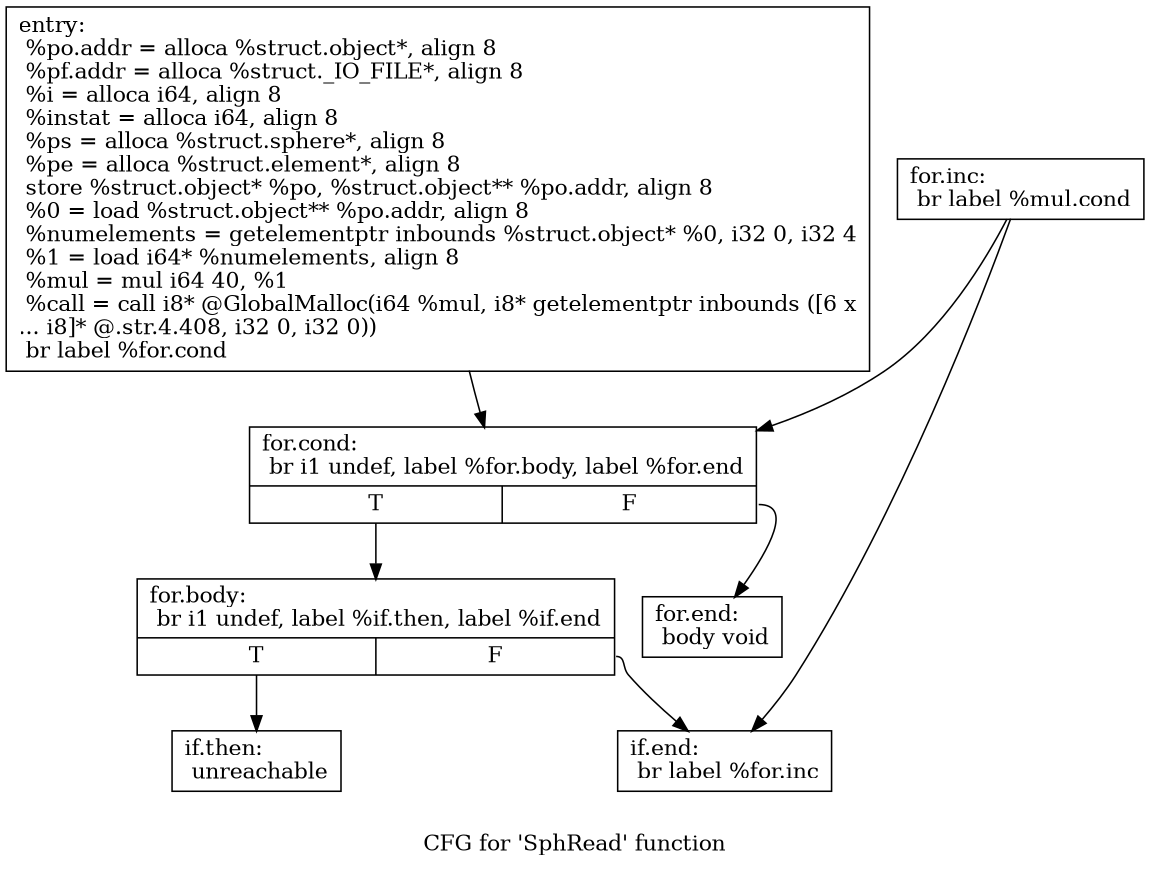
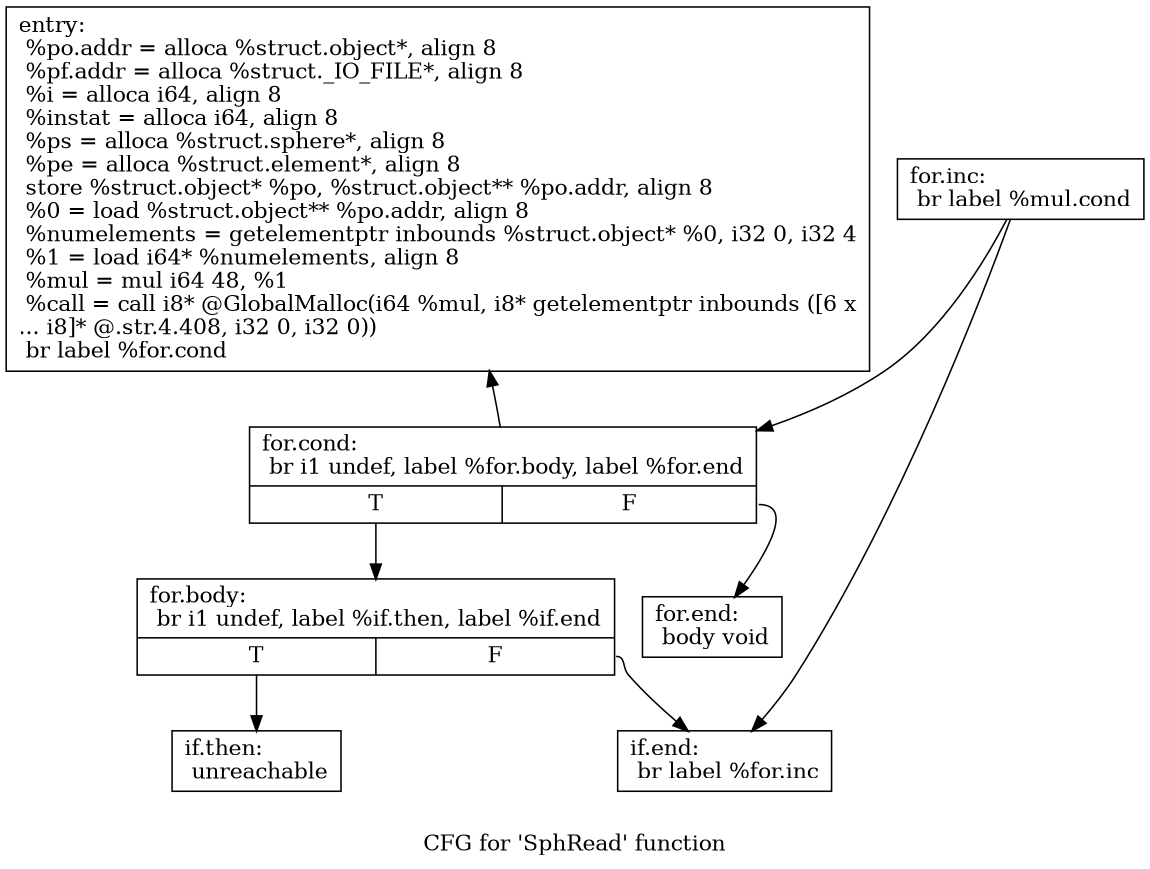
node "entry:": text "%mul = mul i64 40, %1" -> "%mul = mul i64 48, %1"
edge "entry:" -> "for.cond:": reversed
